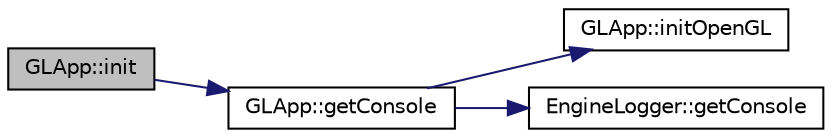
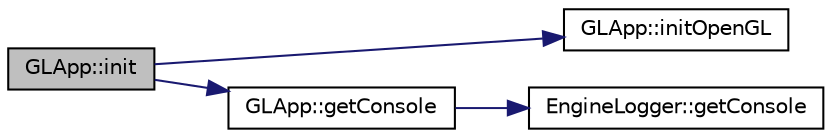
edge "GLApp::getConsole" -> "GLApp::initOpenGL": now "GLApp::init" -> "GLApp::initOpenGL"
